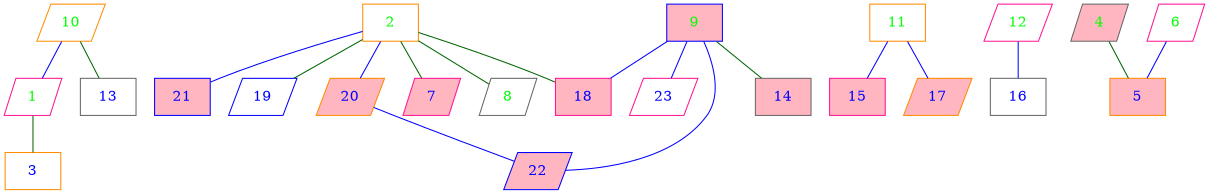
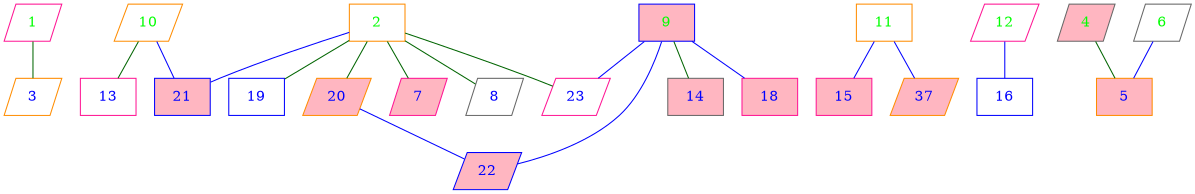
node "6": color deeppink -> gray40
edge "2" -- "18": now "2" -- "23"
edge "10" -- "1": now "10" -- "21"
edge "2" -- "20": color blue -> darkgreen
node "13": color gray40 -> deeppink
node "19": shape parallelogram -> box
node "8": fontcolor green -> blue
node "17": label "17" -> "37"
node "16": color gray40 -> blue
node "3": shape box -> parallelogram
